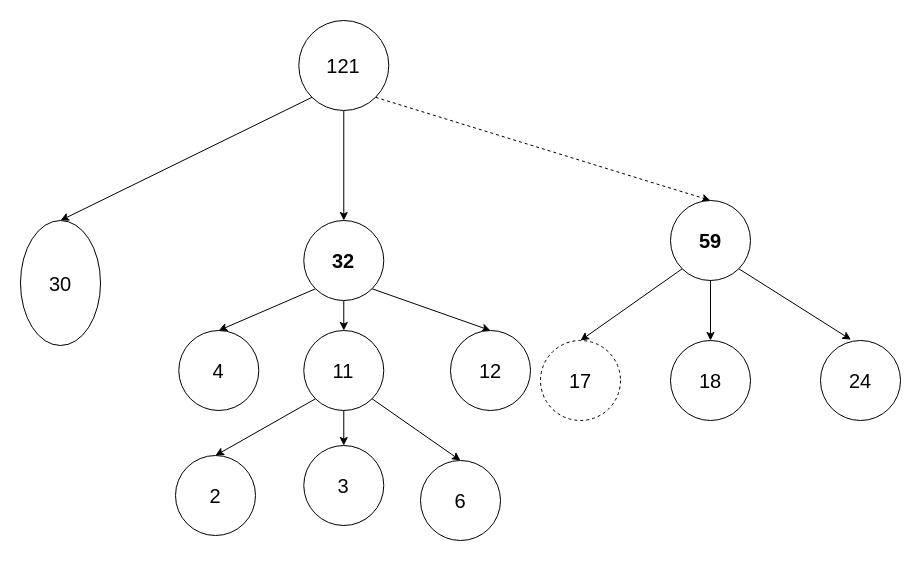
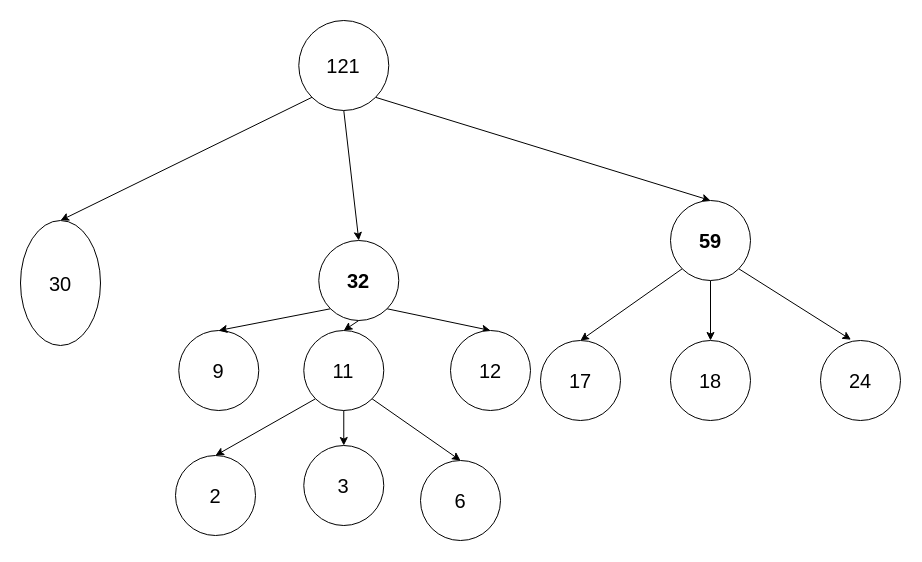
edge "121" -> "59": style dashed -> solid
node "32": moved (344, 261) -> (359, 281)
node "4": label "4" -> "9"
node "17": style dashed -> solid
